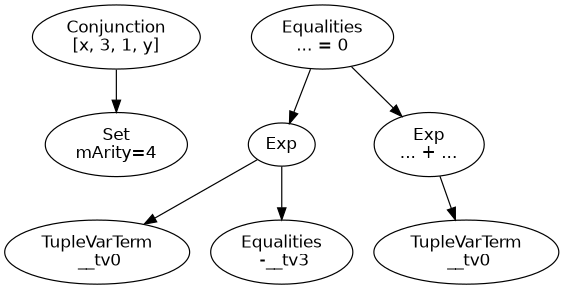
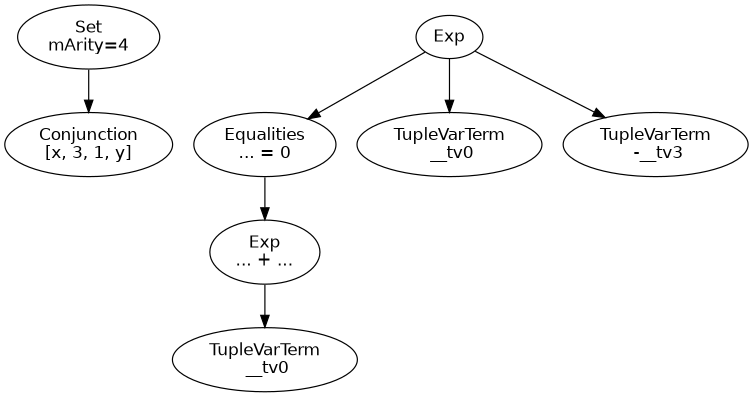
edge "Conjunction [x, 3, 1, y]" -> "Set mArity=4": reversed
edge "Equalities ... = 0" -> "Exp": reversed
node "Equalities -__tv3": label "Equalities -__tv3" -> "TupleVarTerm -__tv3"
